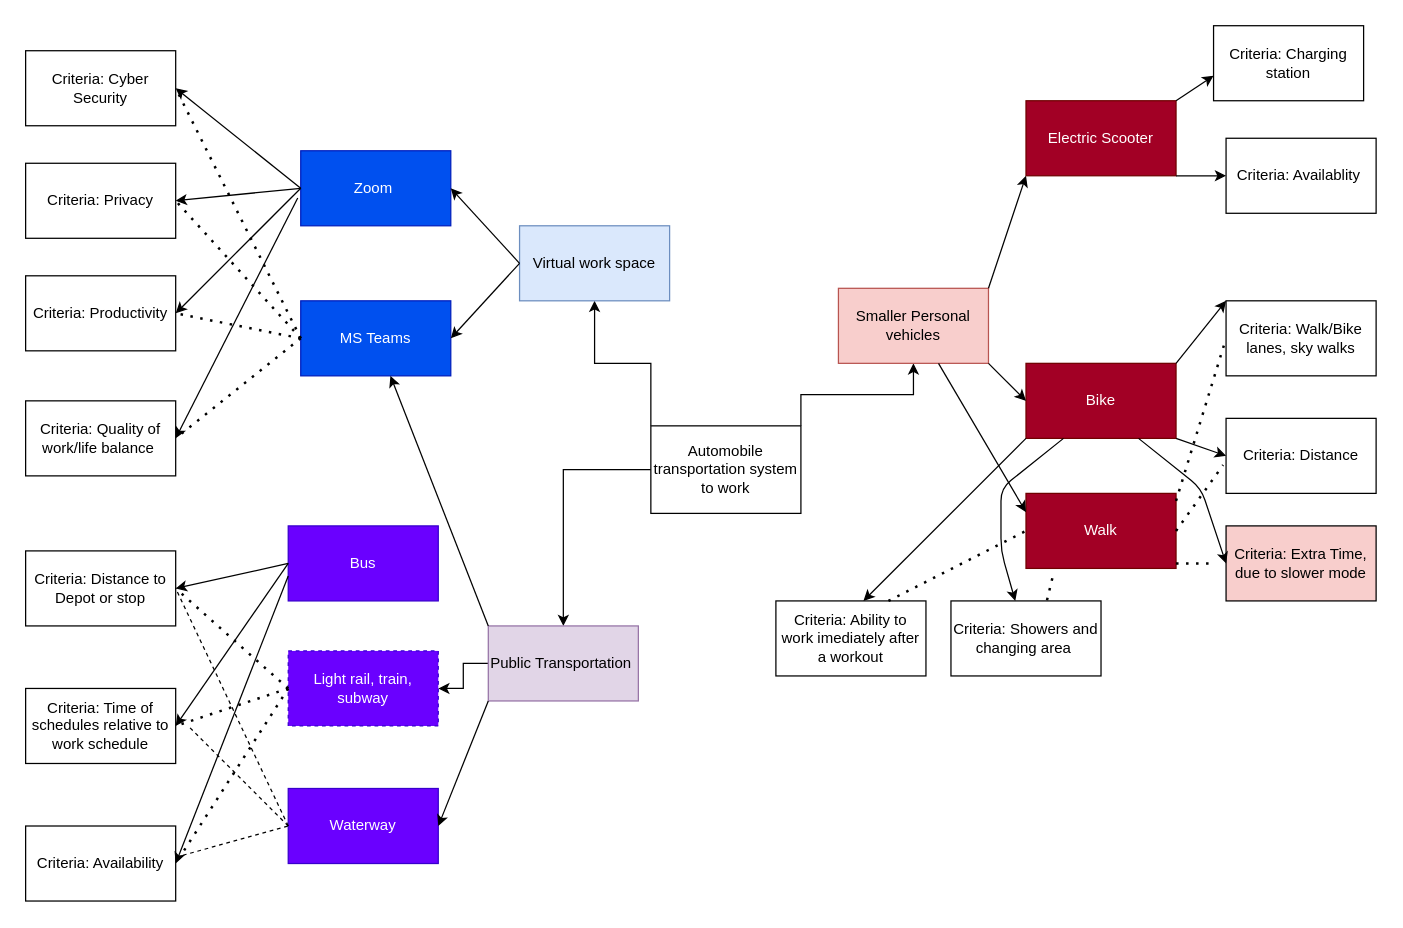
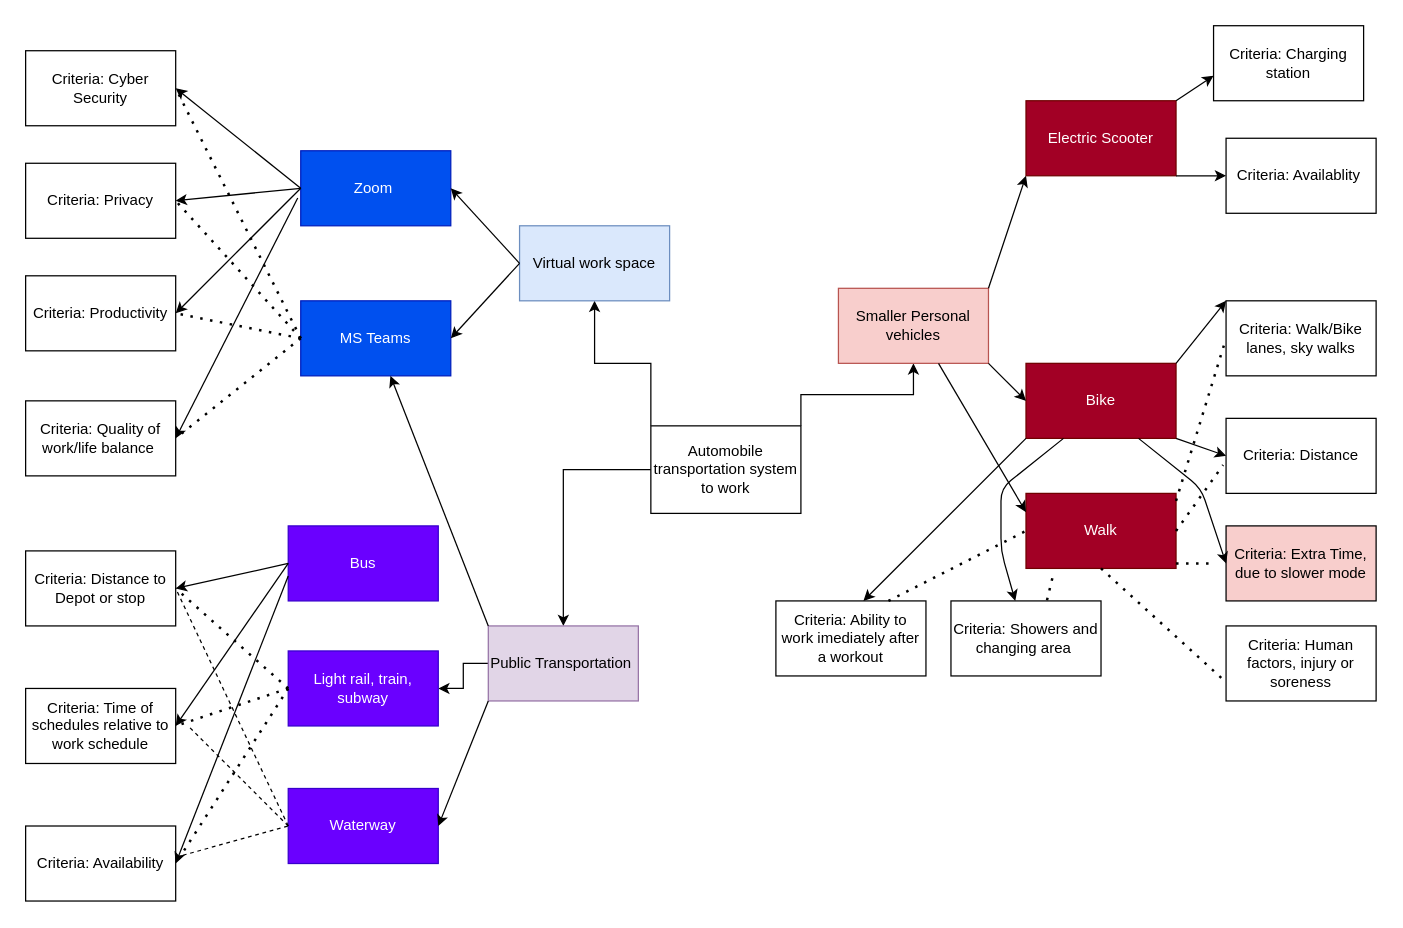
edge "Walk" -- "Criteria: Human factors, injury or soreness": added
node "Criteria: Human factors, injury or soreness": added
node "Light rail, train, subway": style dashed -> solid
